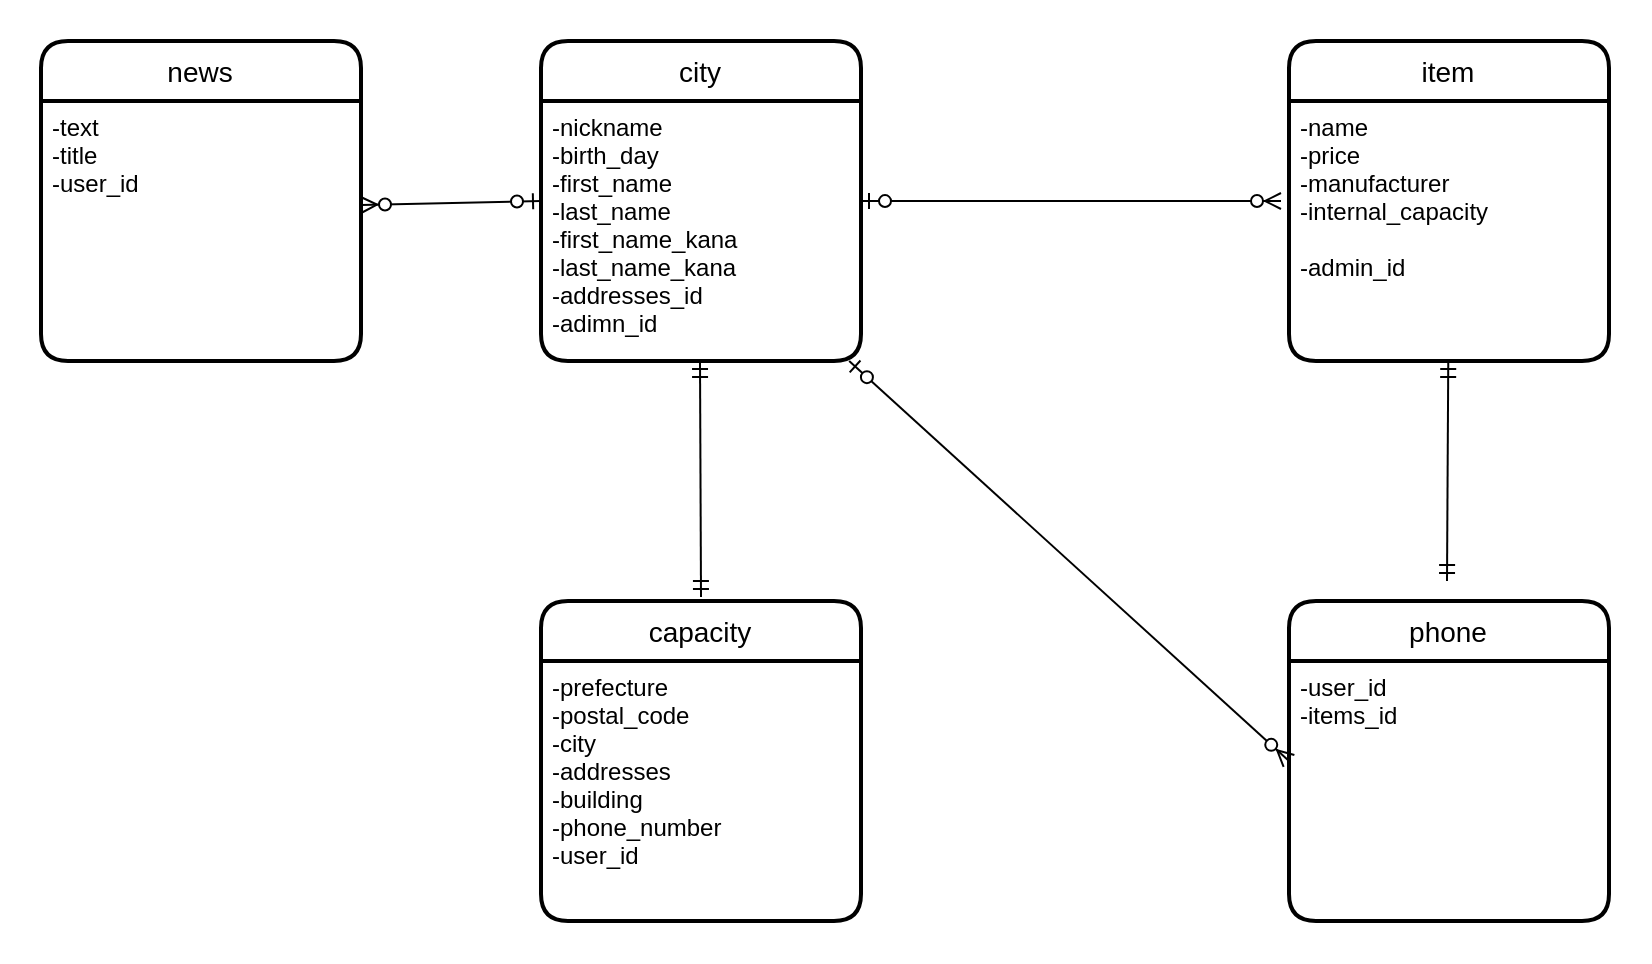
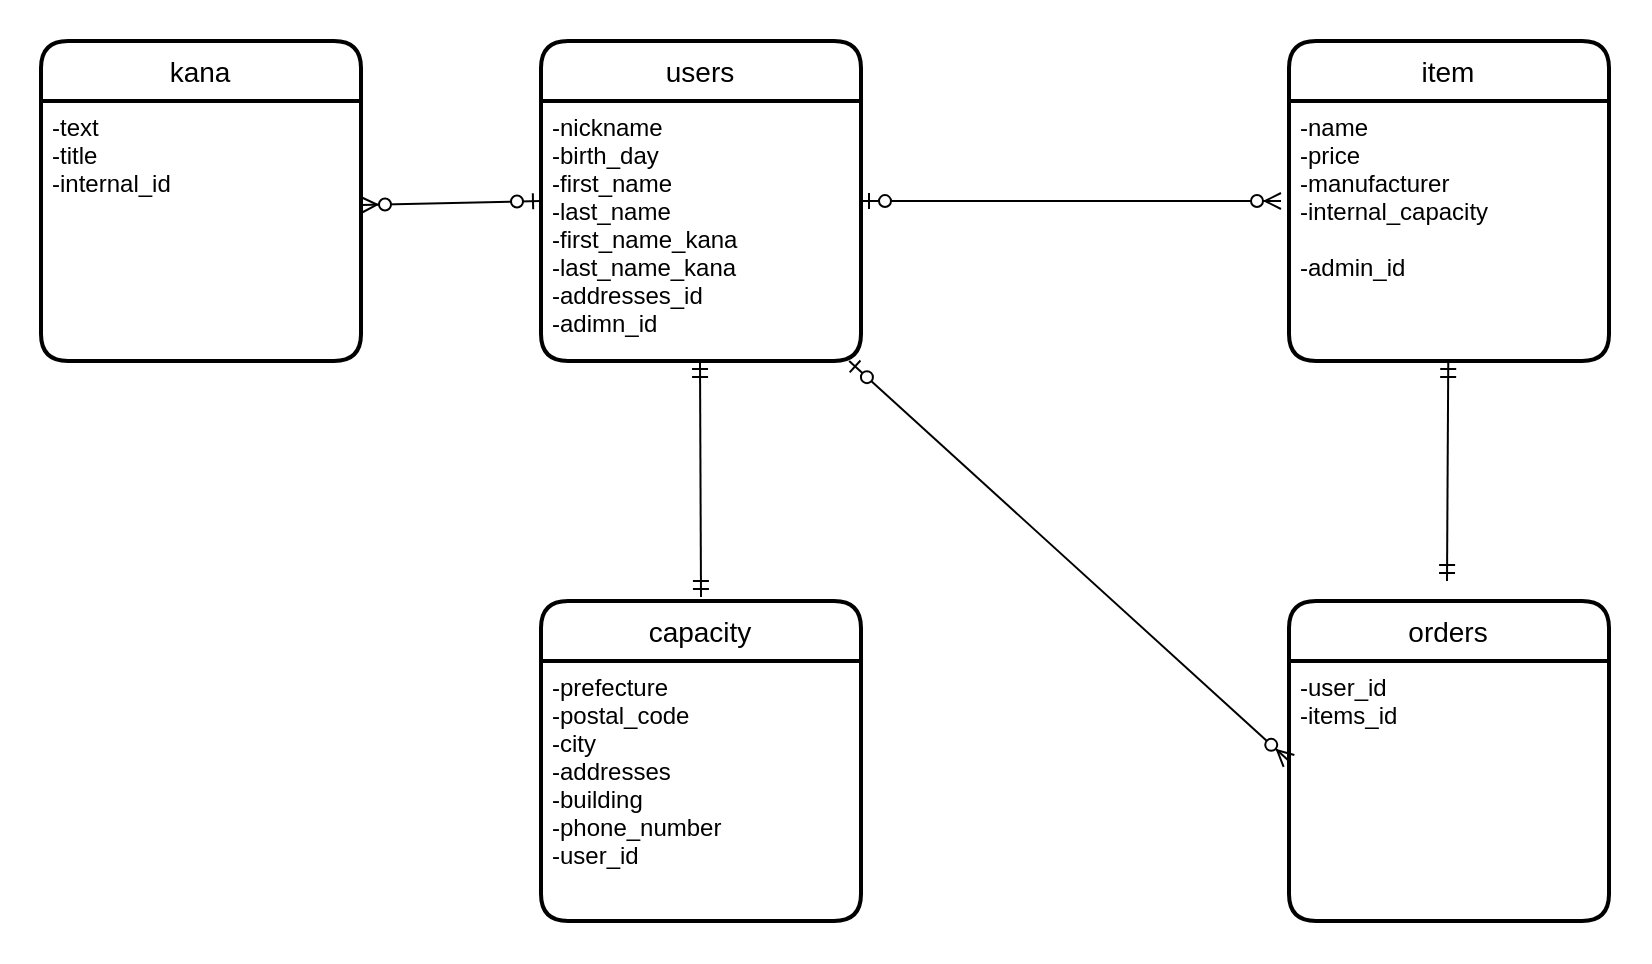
node "news": label "news" -> "kana"
node "city": label "city" -> "users"
node "-text -title -user_id": label "-text -title -user_id" -> "-text -title -internal_id"
node "phone": label "phone" -> "orders"
